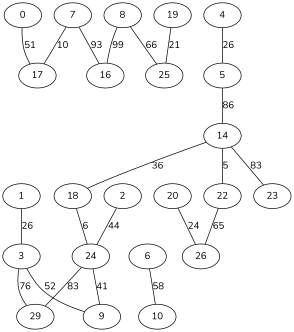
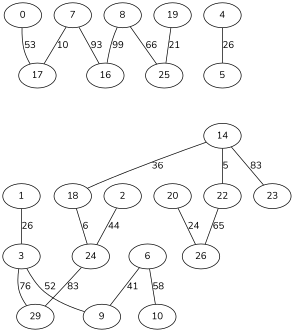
edge "0" -- "17": label "51" -> "53"
edge "5" -- "14": removed, label "86"
edge "24" -- "9": now "6" -- "9"
